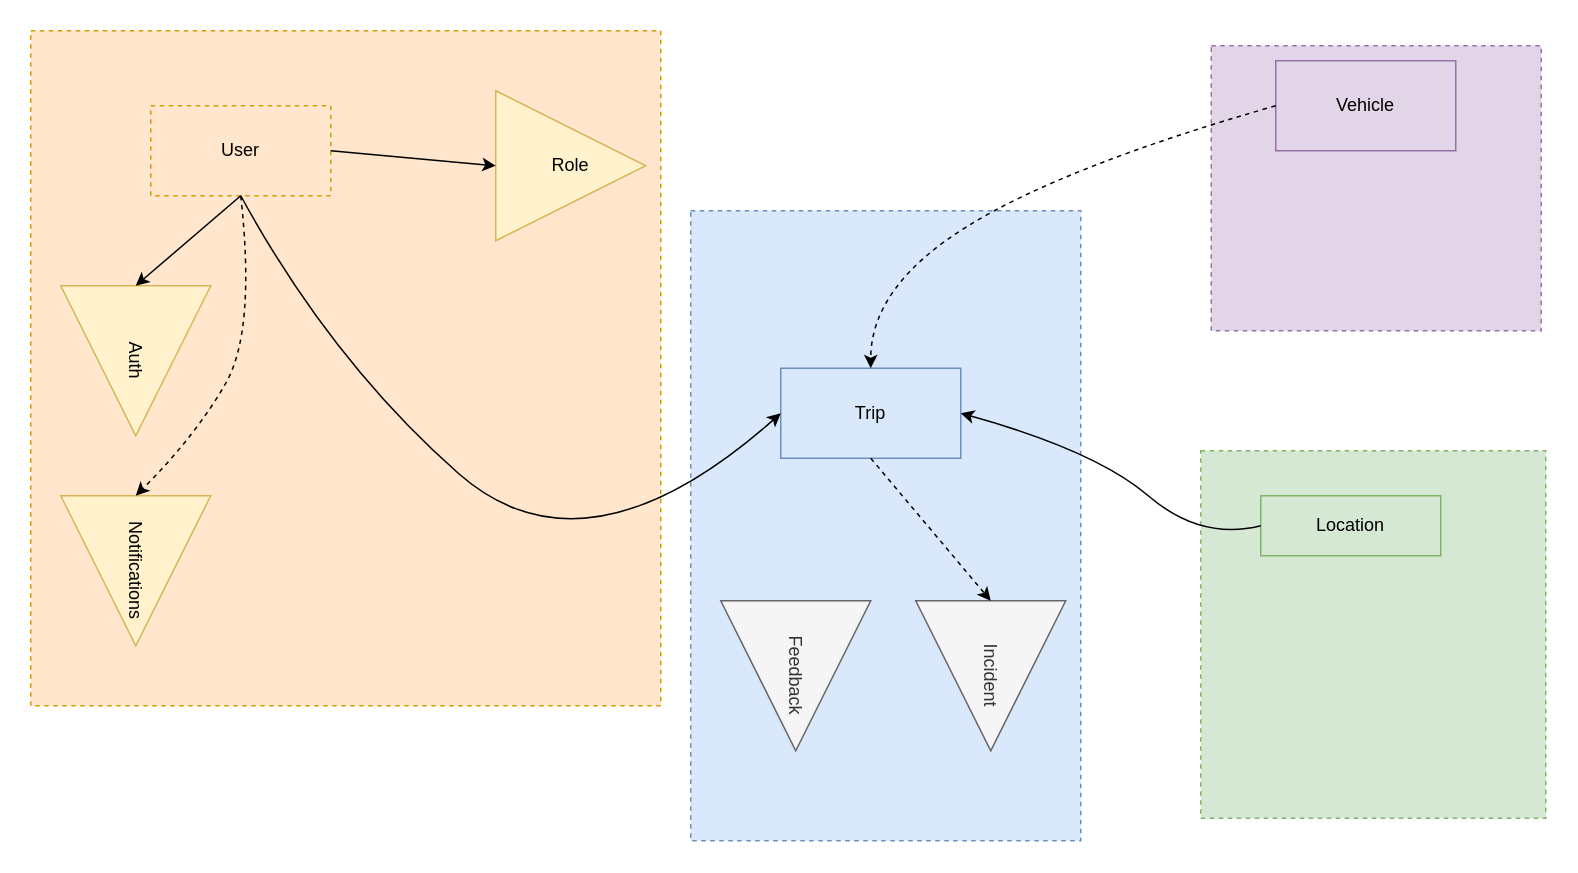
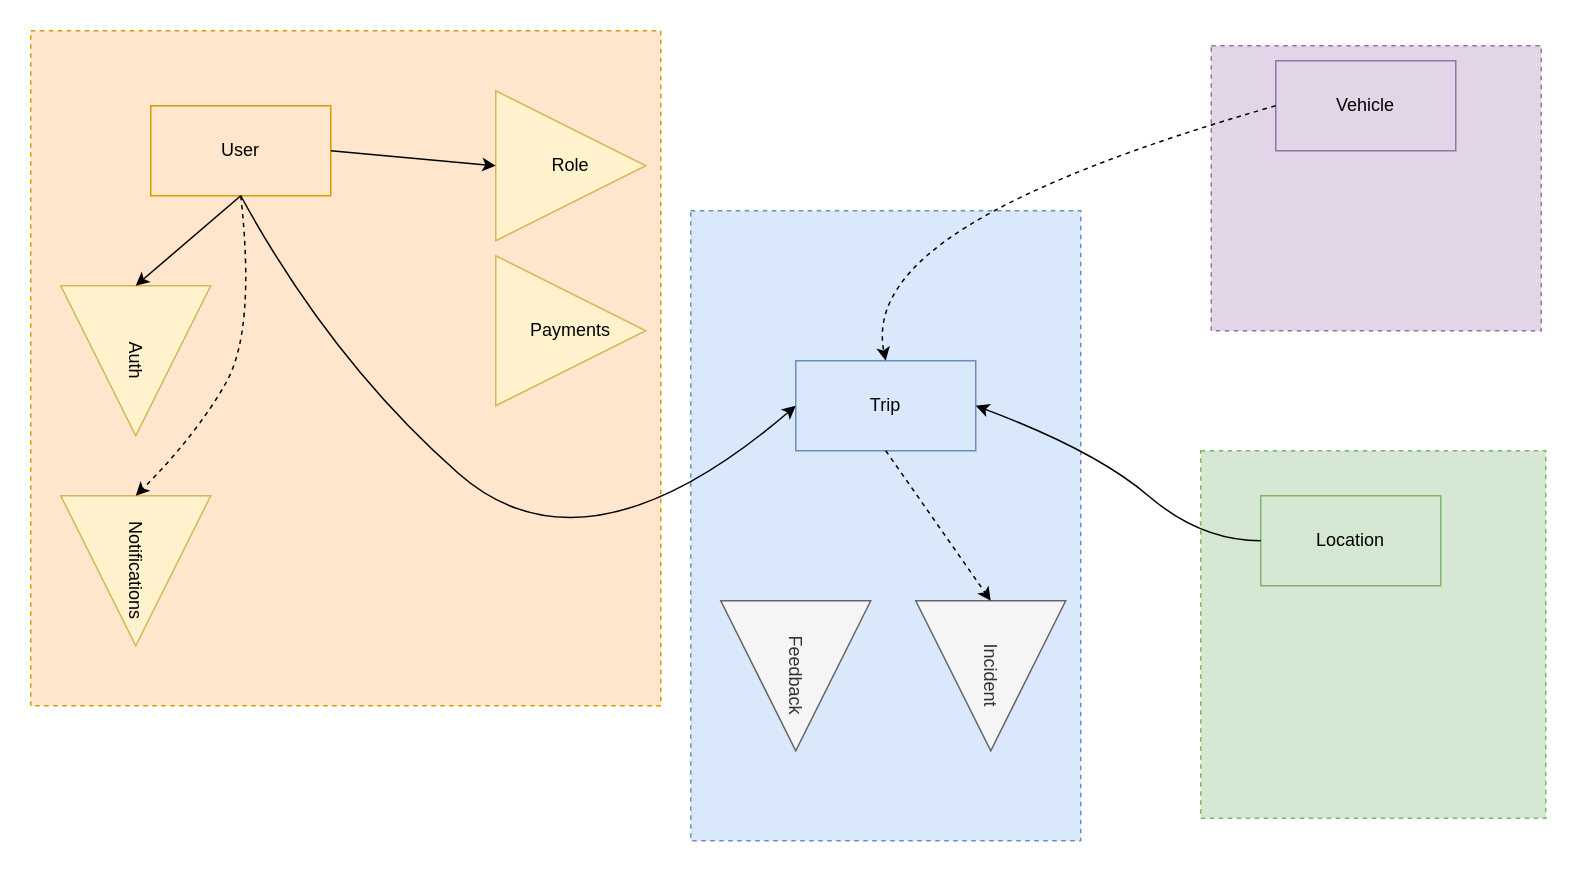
node "User": style dashed -> solid
node "Payments": added
node "Trip": moved (871, 413) -> (886, 406)
node "Location": size 180x60 -> 180x90
